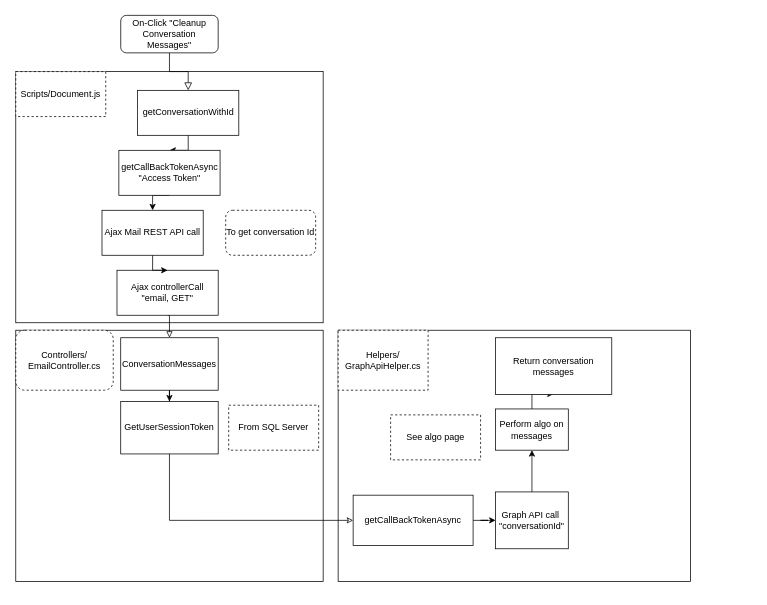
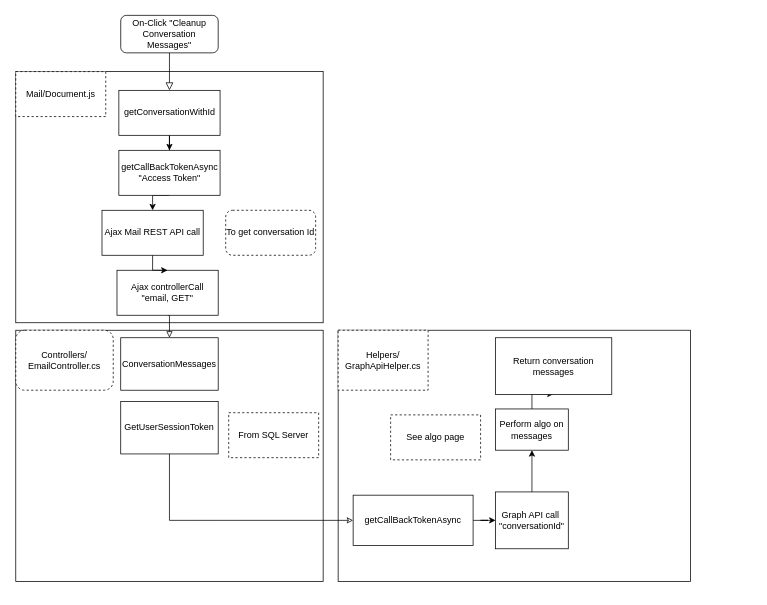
node "Scripts/Document.js": label "Scripts/Document.js" -> "Mail/Document.js"
node "getConversationWithId": moved (188, 113) -> (169, 113)
edge "ConversationMessages" -> "GetUserSessionToken": removed
node "From SQL Server": moved (273, 428) -> (273, 435)
